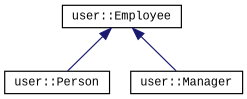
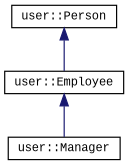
edge "user::Person" -> "user::Employee": reversed
